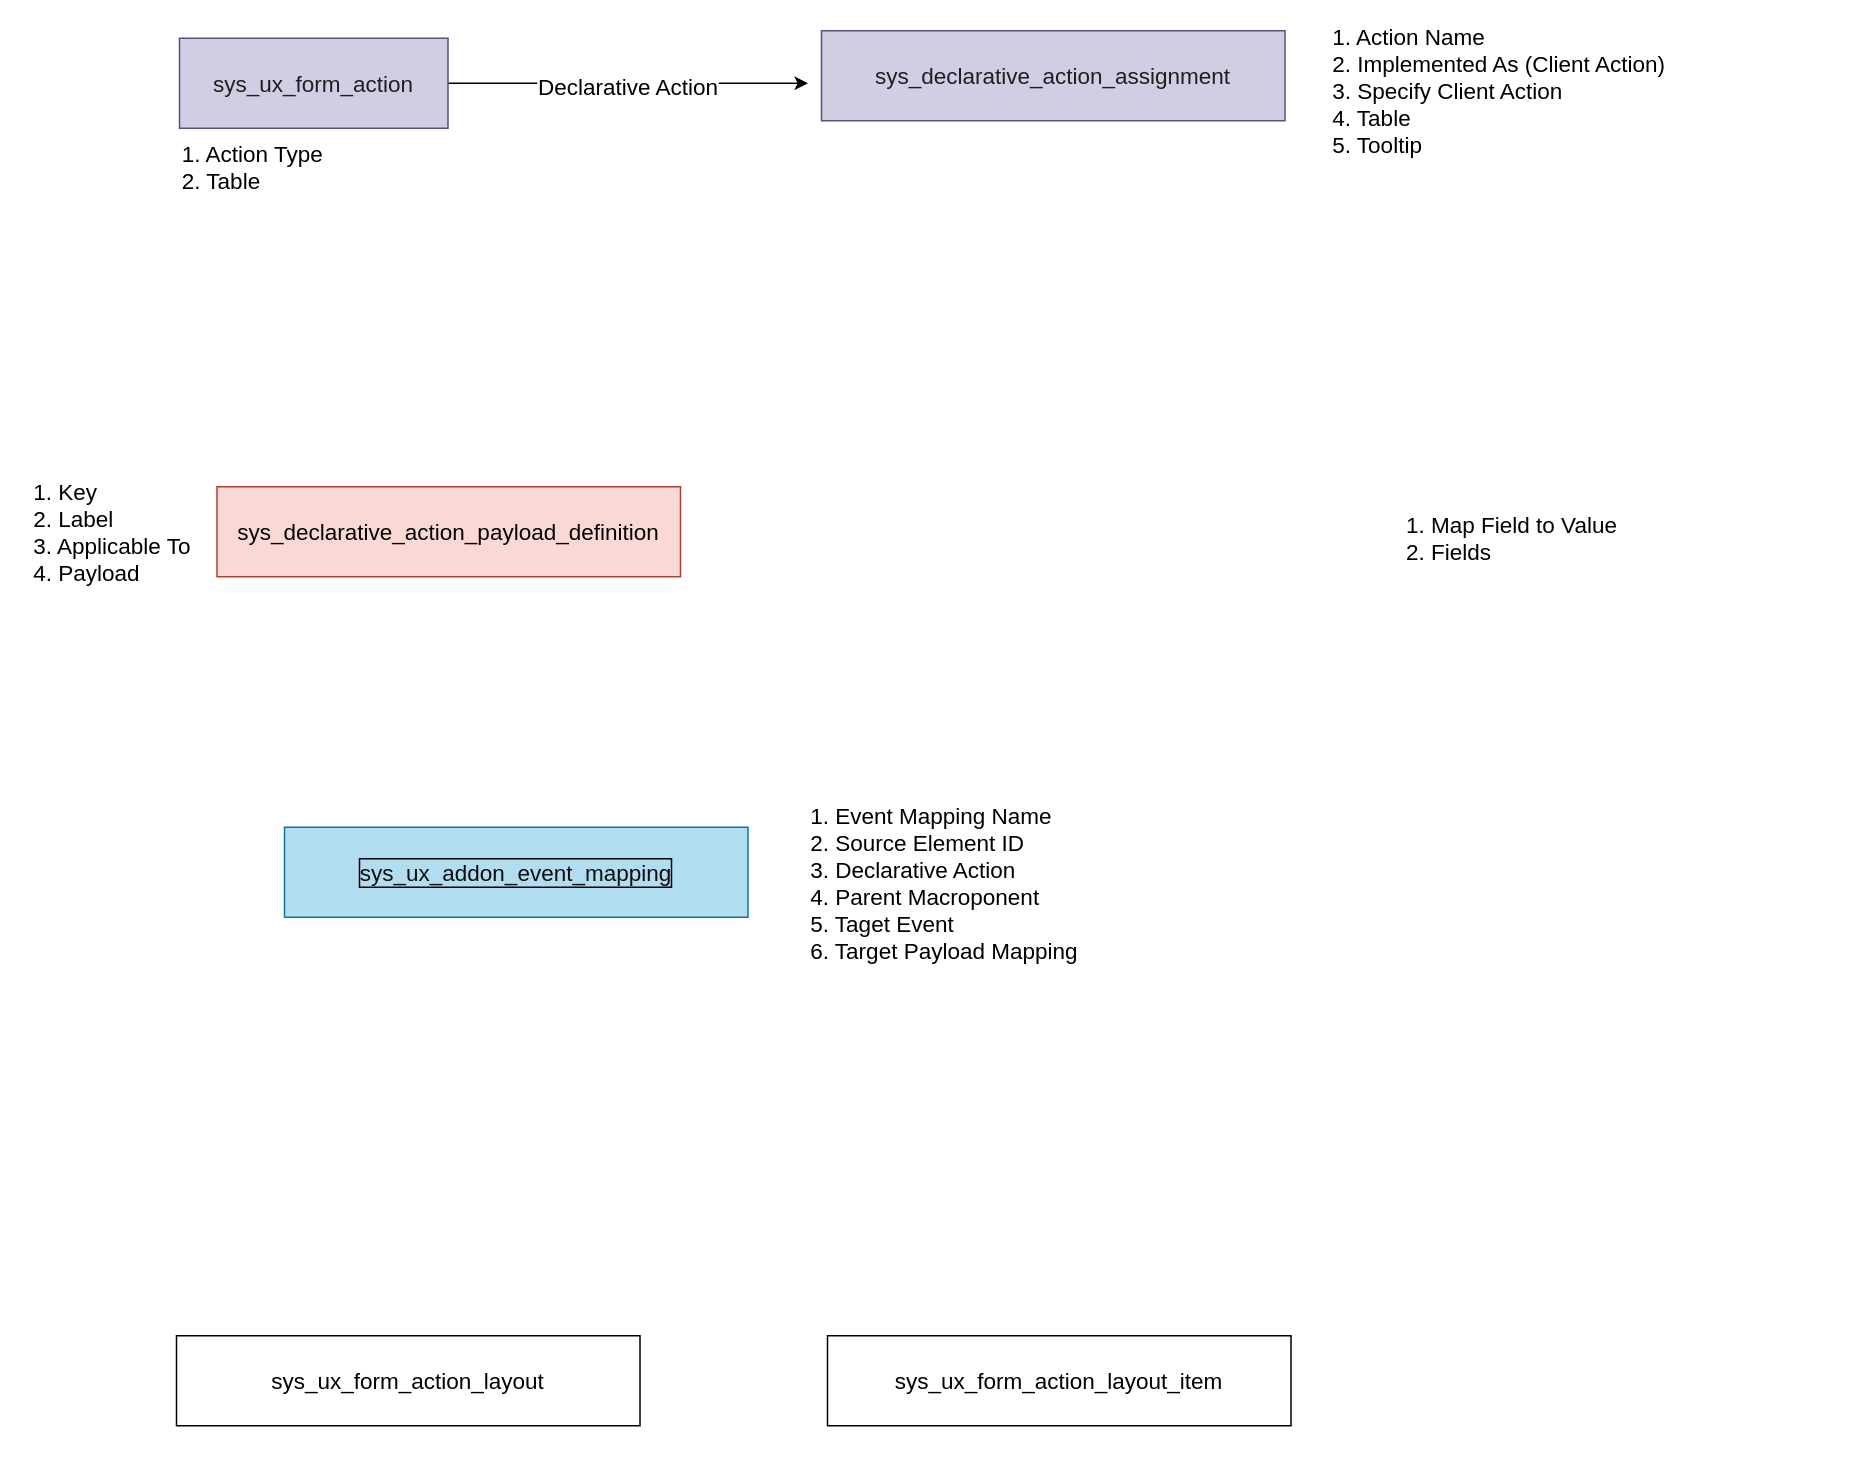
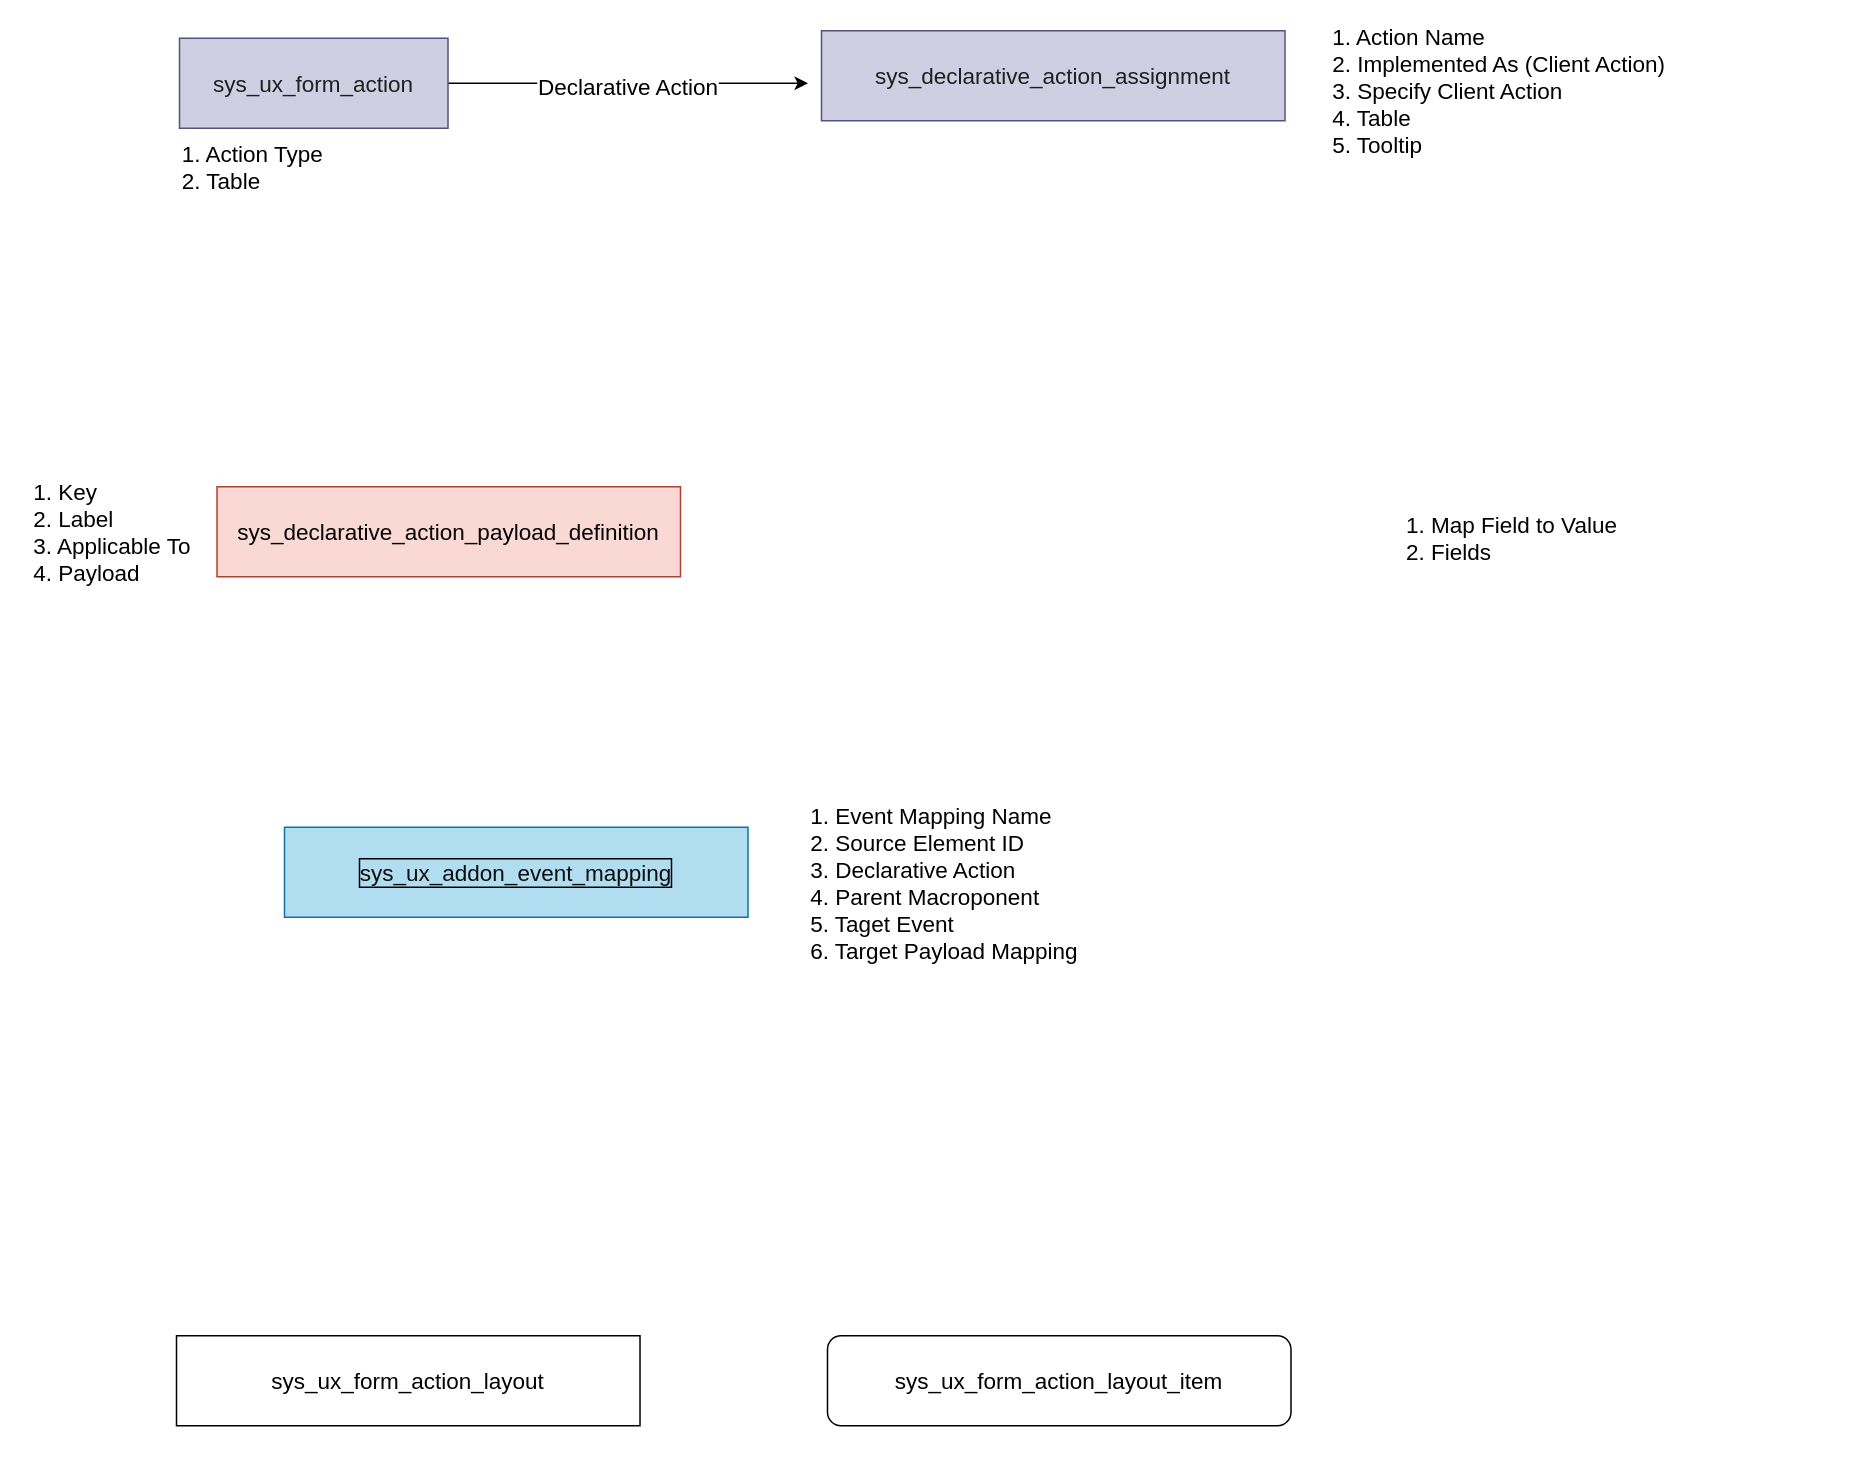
node "sys_ux_form_action_layout_item": shape rectangle -> rounded rectangle
